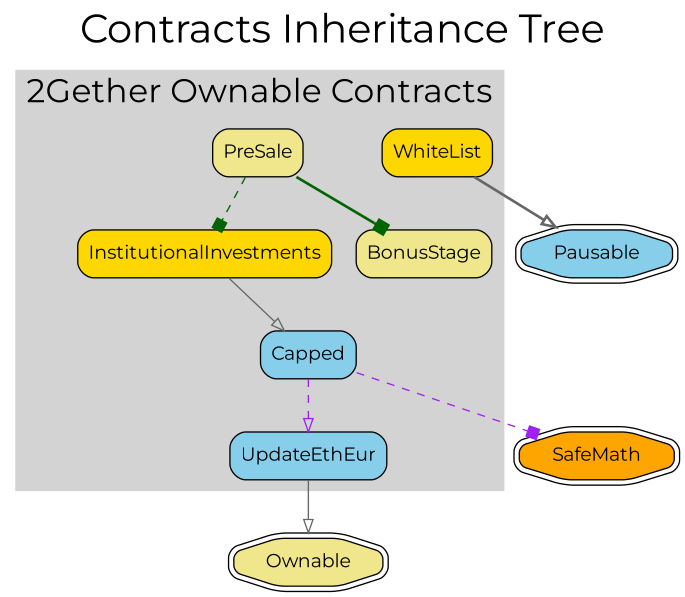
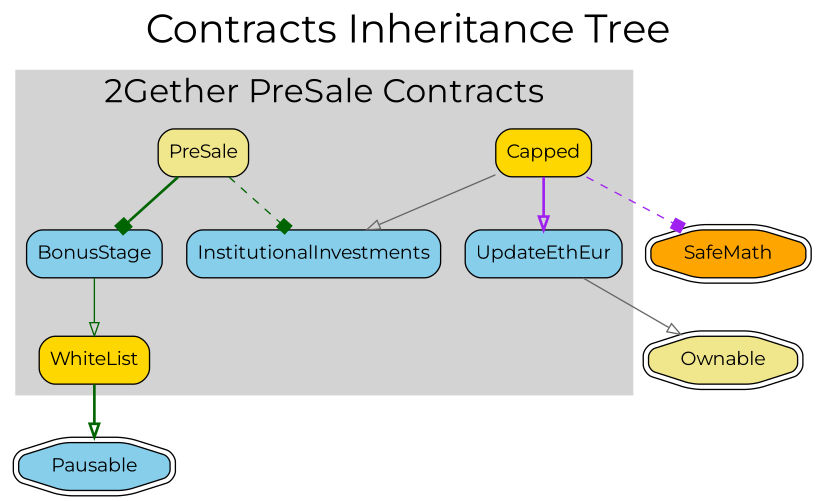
cluster "2Gether Ownable Contracts": label "2Gether Ownable Contracts" -> "2Gether PreSale Contracts"
edge "WhiteList" -> "Pausable": color gray40 -> darkgreen
node "InstitutionalInvestments": fillcolor gold -> skyblue
node "BonusStage": fillcolor khaki -> skyblue
edge "BonusStage" -> "WhiteList": added
edge "InstitutionalInvestments" -> "Capped": reversed
node "Capped": fillcolor skyblue -> gold
edge "Capped" -> "UpdateEthEur": style dashed -> bold
